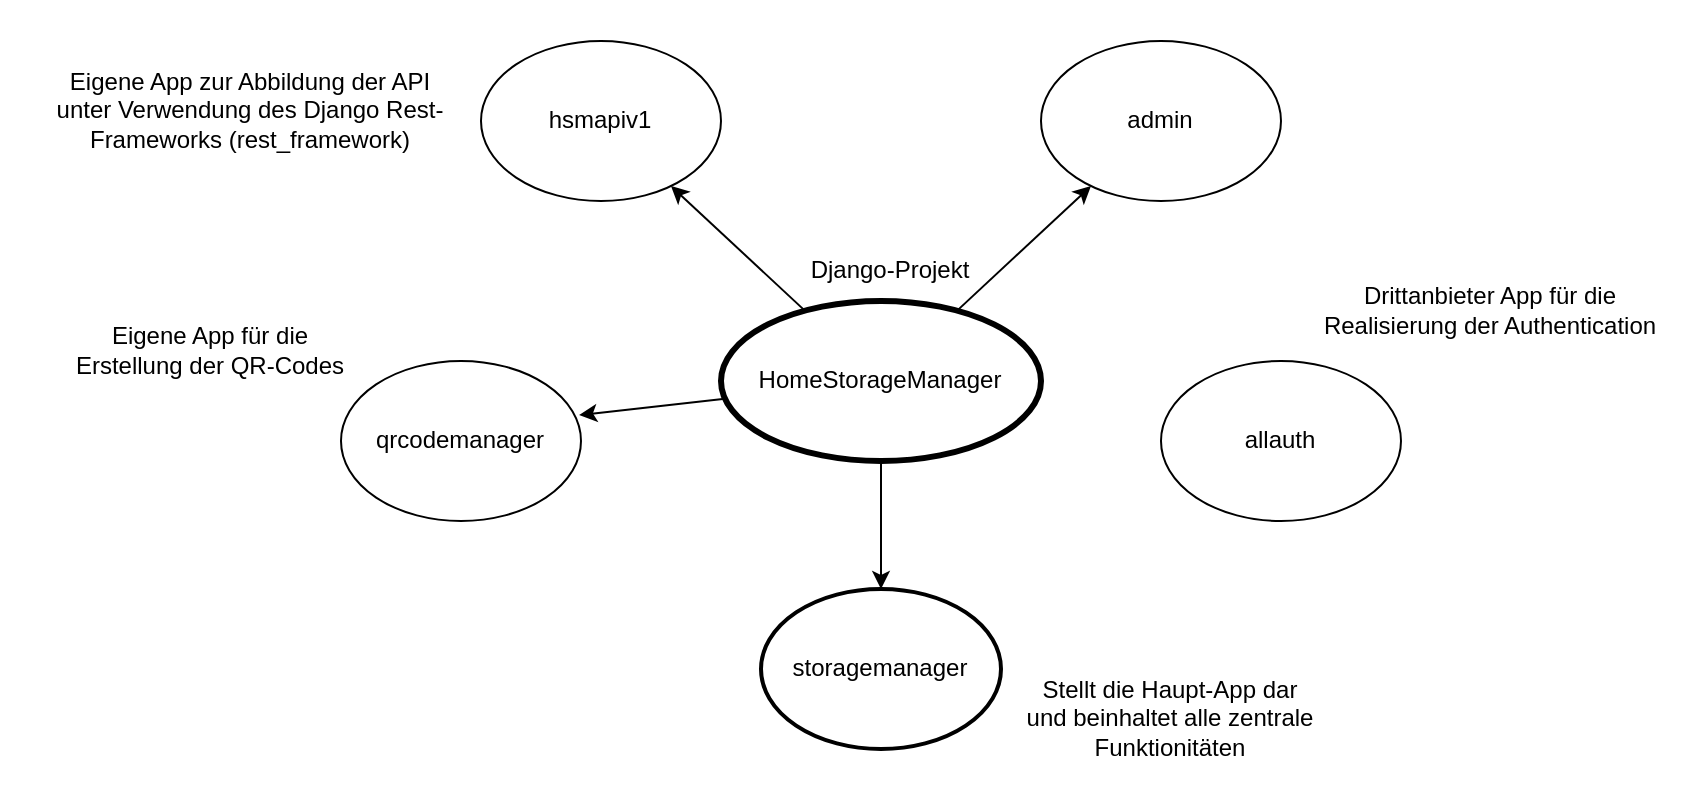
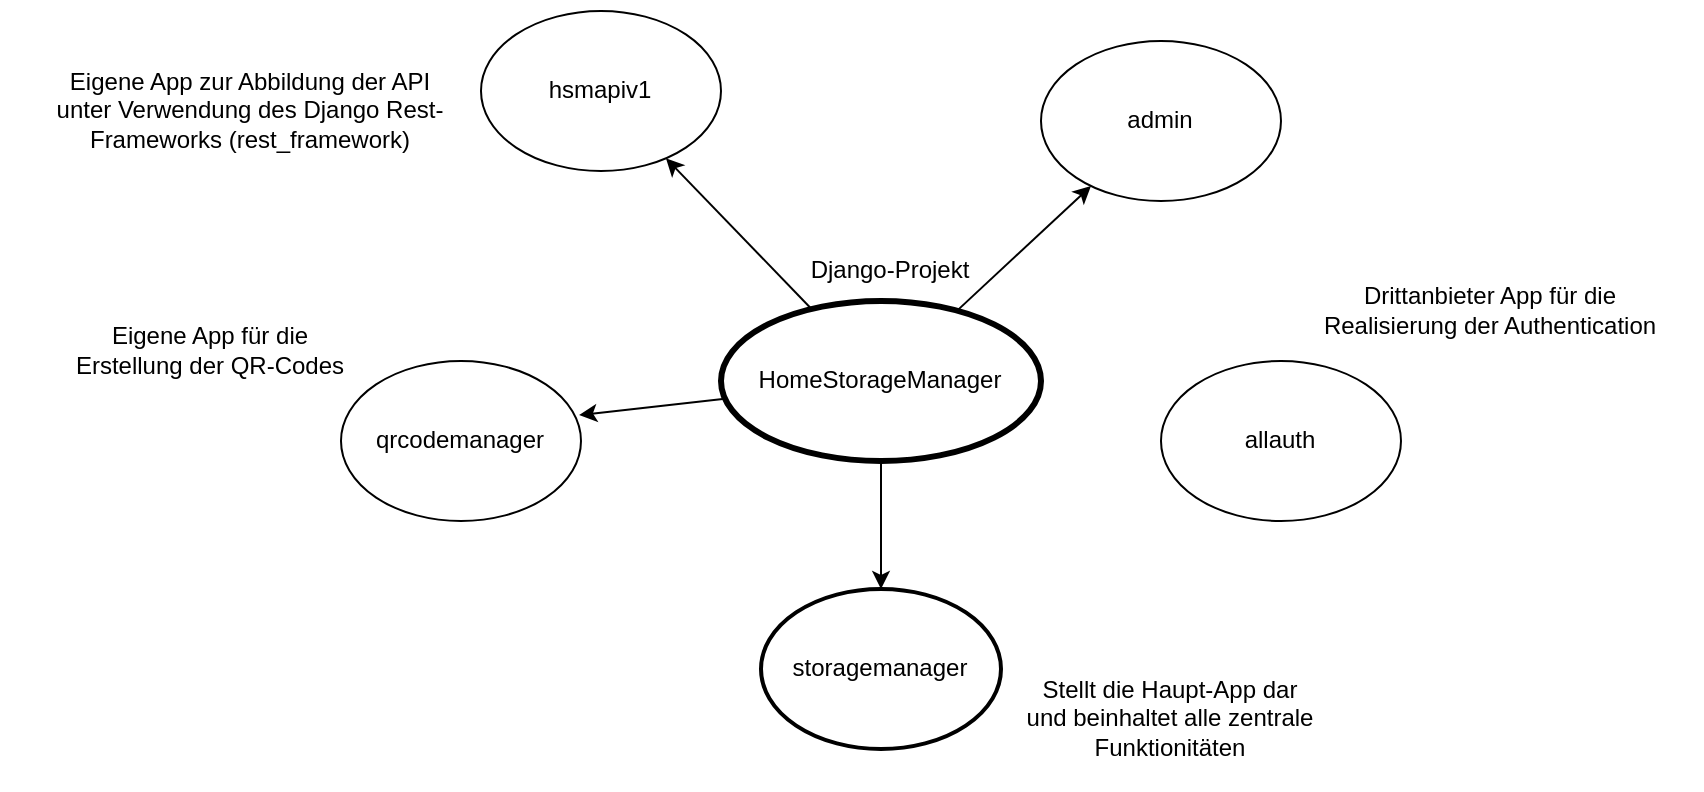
node "hsmapiv1": moved (601, 121) -> (601, 91)
